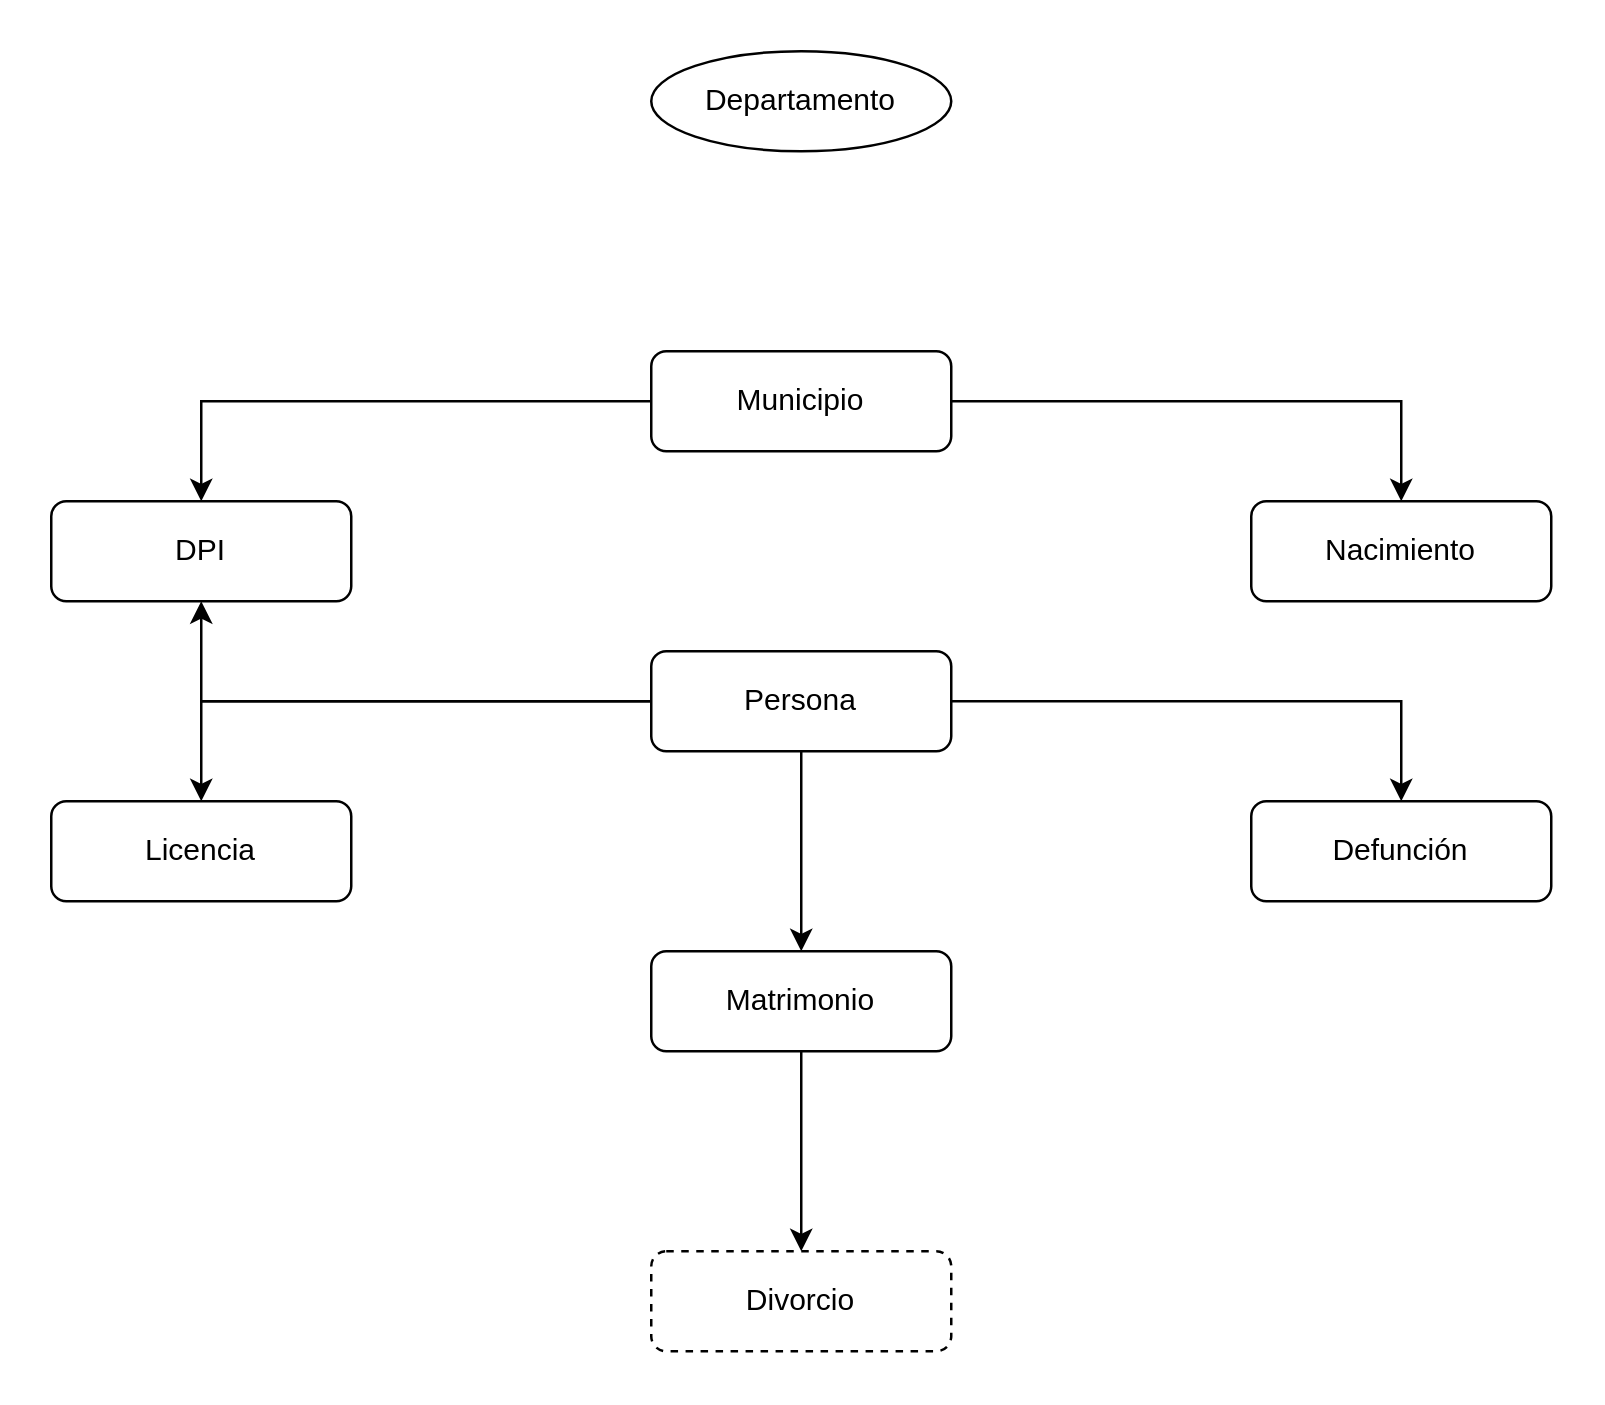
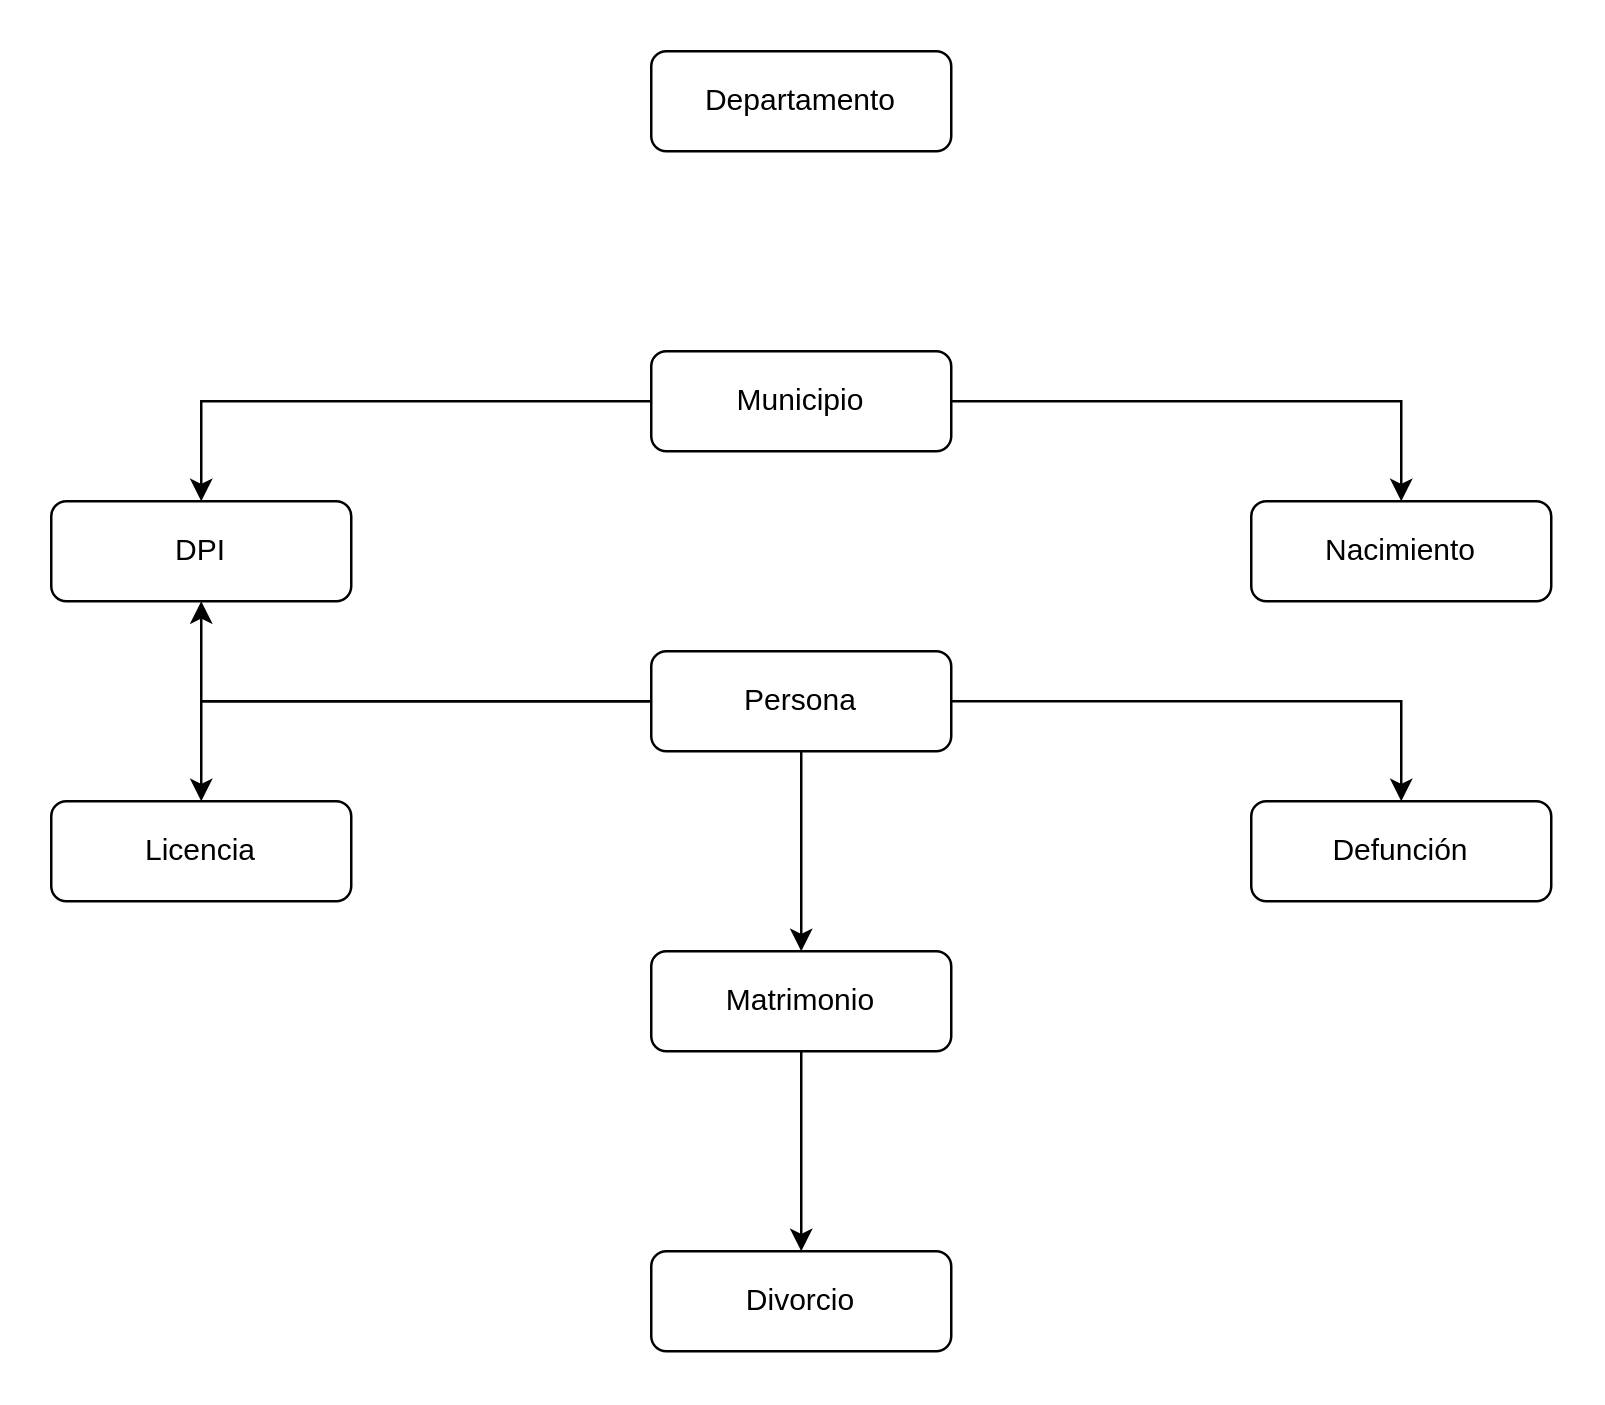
node "Departamento": shape ellipse -> rounded rectangle
node "Divorcio": style dashed -> solid
